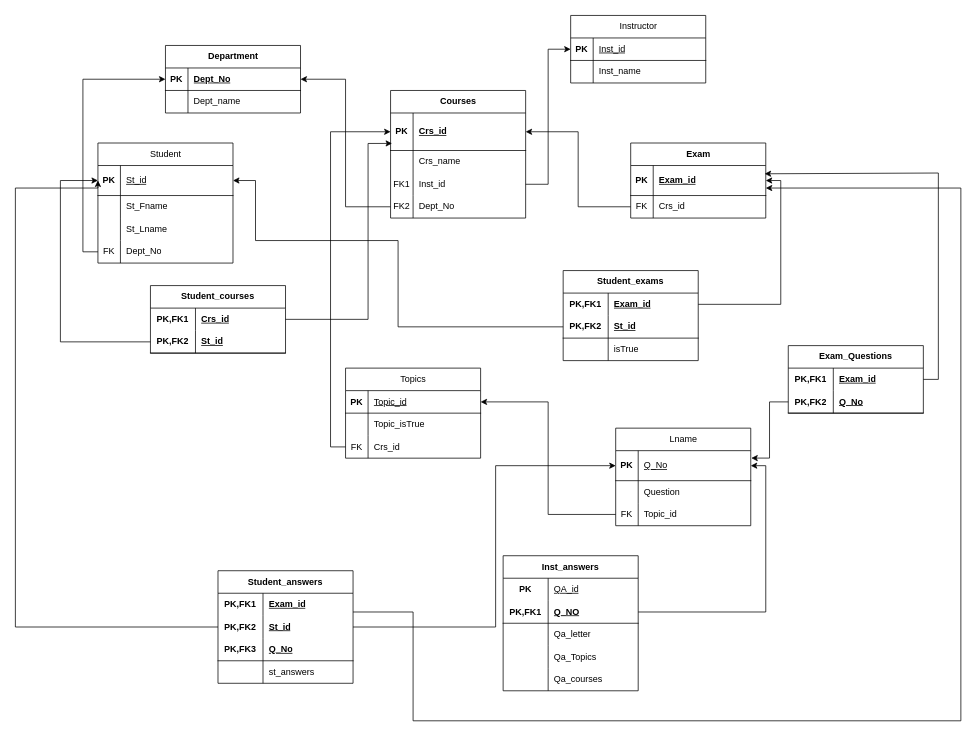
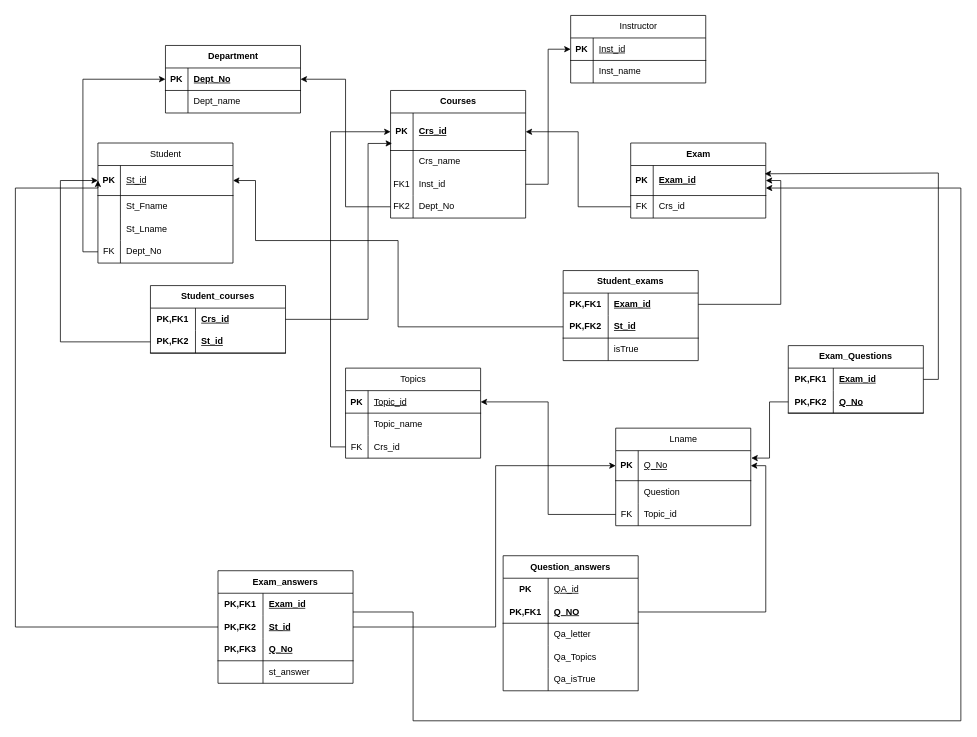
node "Topic_isTrue": label "Topic_isTrue" -> "Topic_name"
node "Inst_answers": label "Inst_answers" -> "Question_answers"
node "Student_answers": label "Student_answers" -> "Exam_answers"
node "st_answers": label "st_answers" -> "st_answer"
node "Qa_courses": label "Qa_courses" -> "Qa_isTrue"
